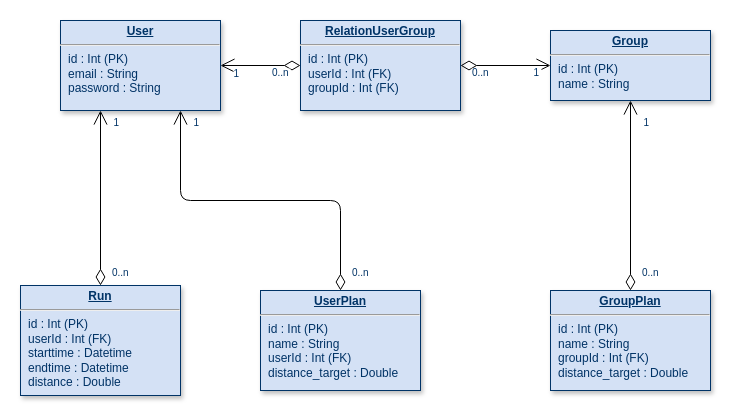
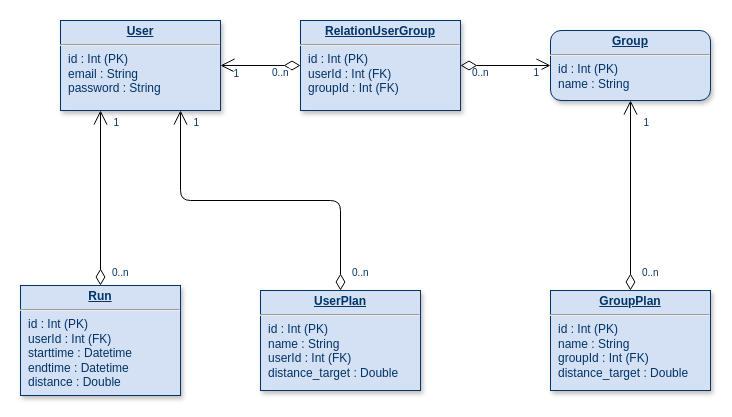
node "Group id : Int (PK) name : String": shape rectangle -> rounded rectangle
